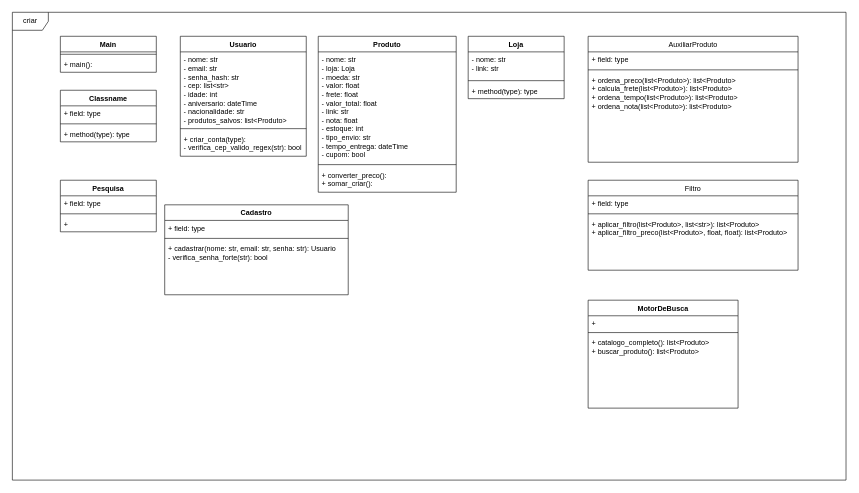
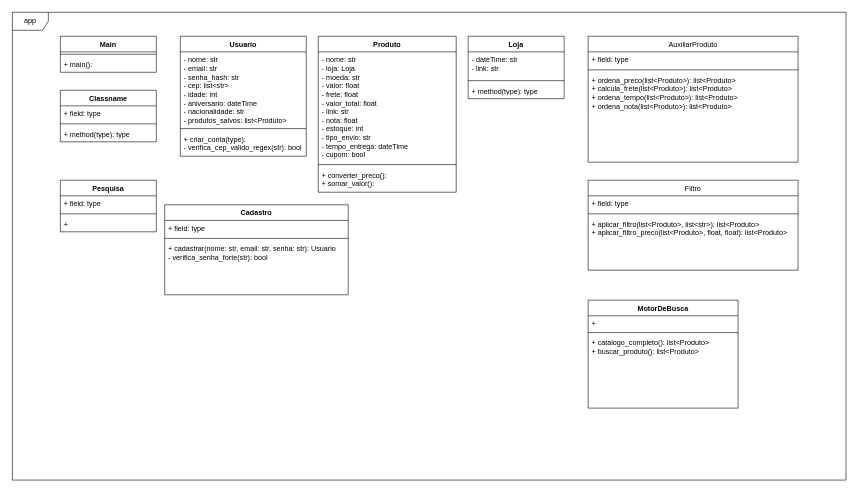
node "criar": label "criar" -> "app"
node "- nome: str - link: str": label "- nome: str - link: str" -> "- dateTime: str - link: str"
node "+ converter_preco(): + somar_criar():": label "+ converter_preco(): + somar_criar():" -> "+ converter_preco(): + somar_valor():"
